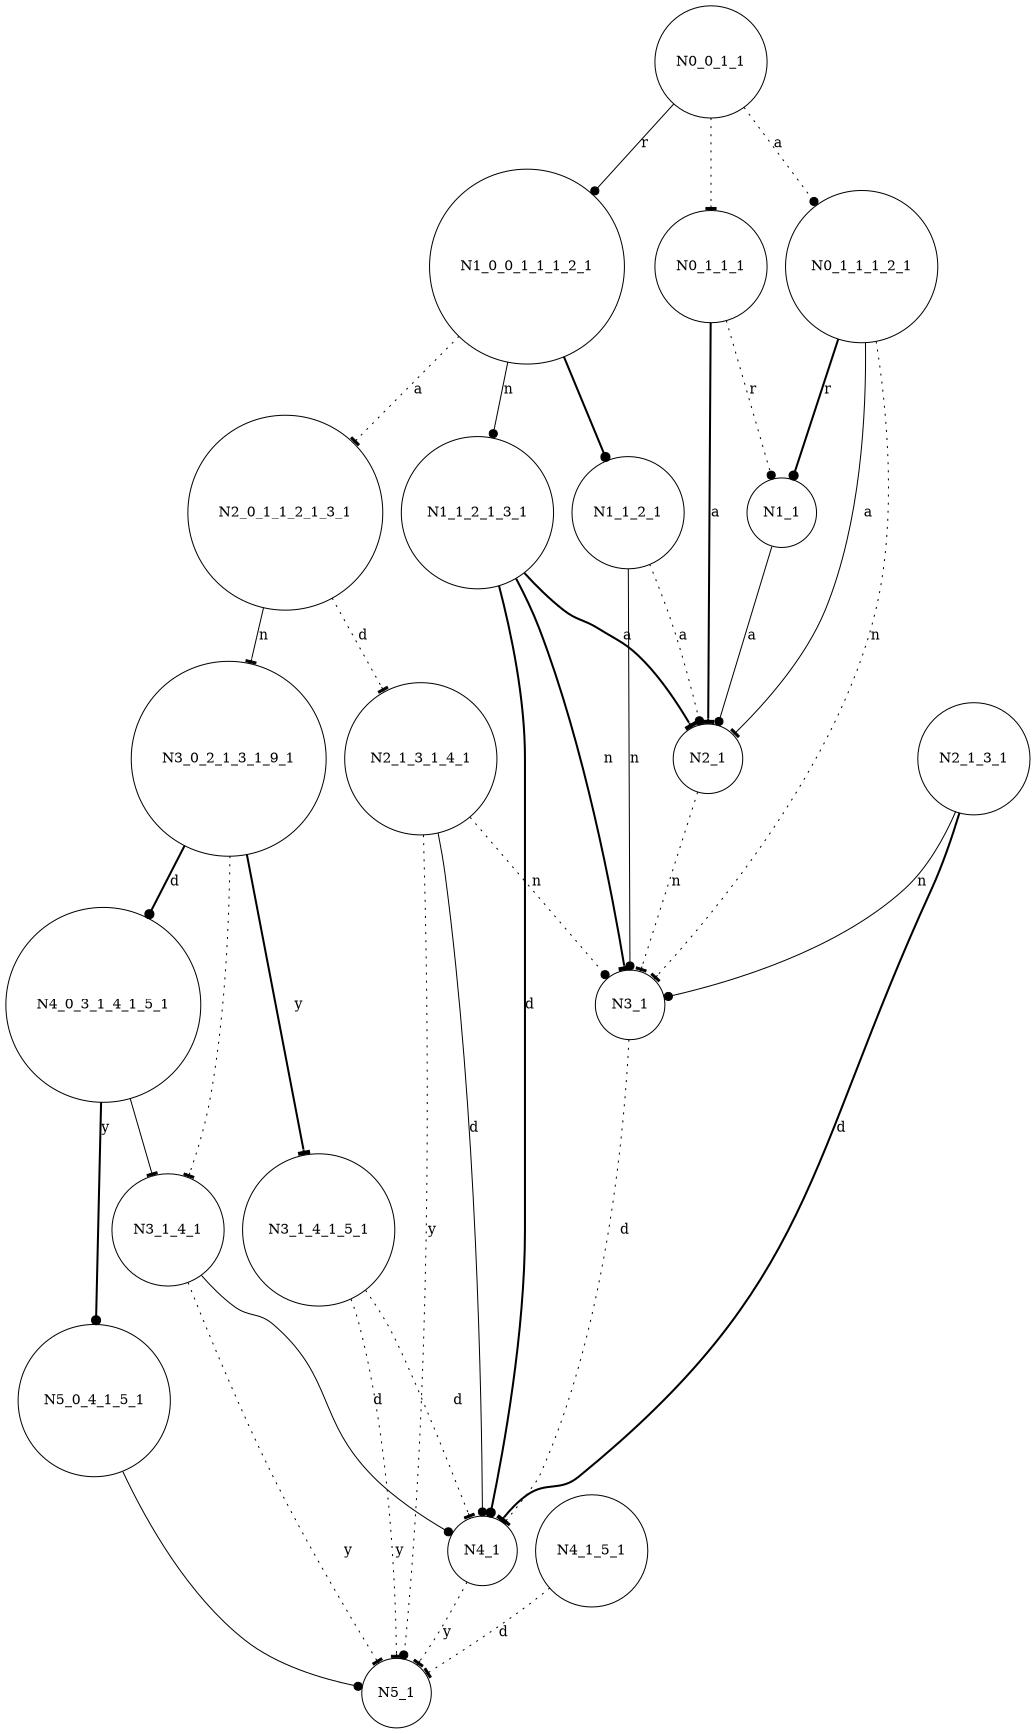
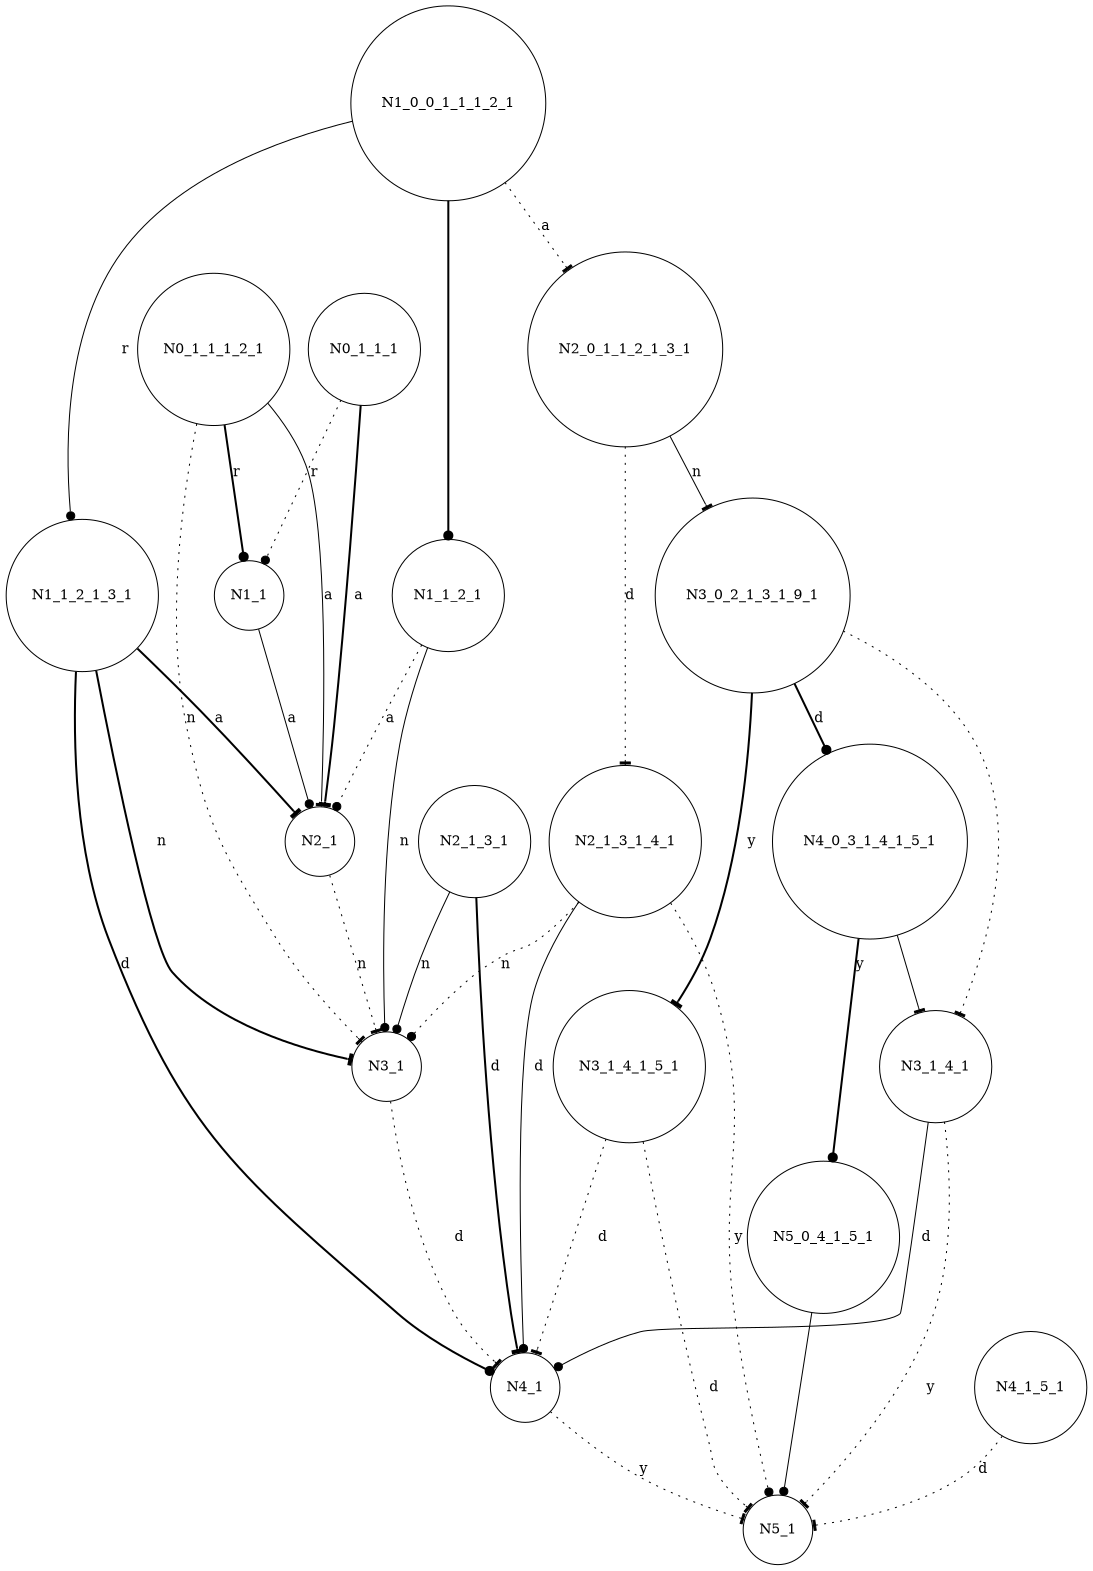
node "N0_0_1_1": removed
edge "N1_0_0_1_1_1_2_1" -> "N1_1_2_1_3_1": label "n" -> "r"
edge "N3_1_4_1_5_1" -> "N5_1": label "y" -> "d"
